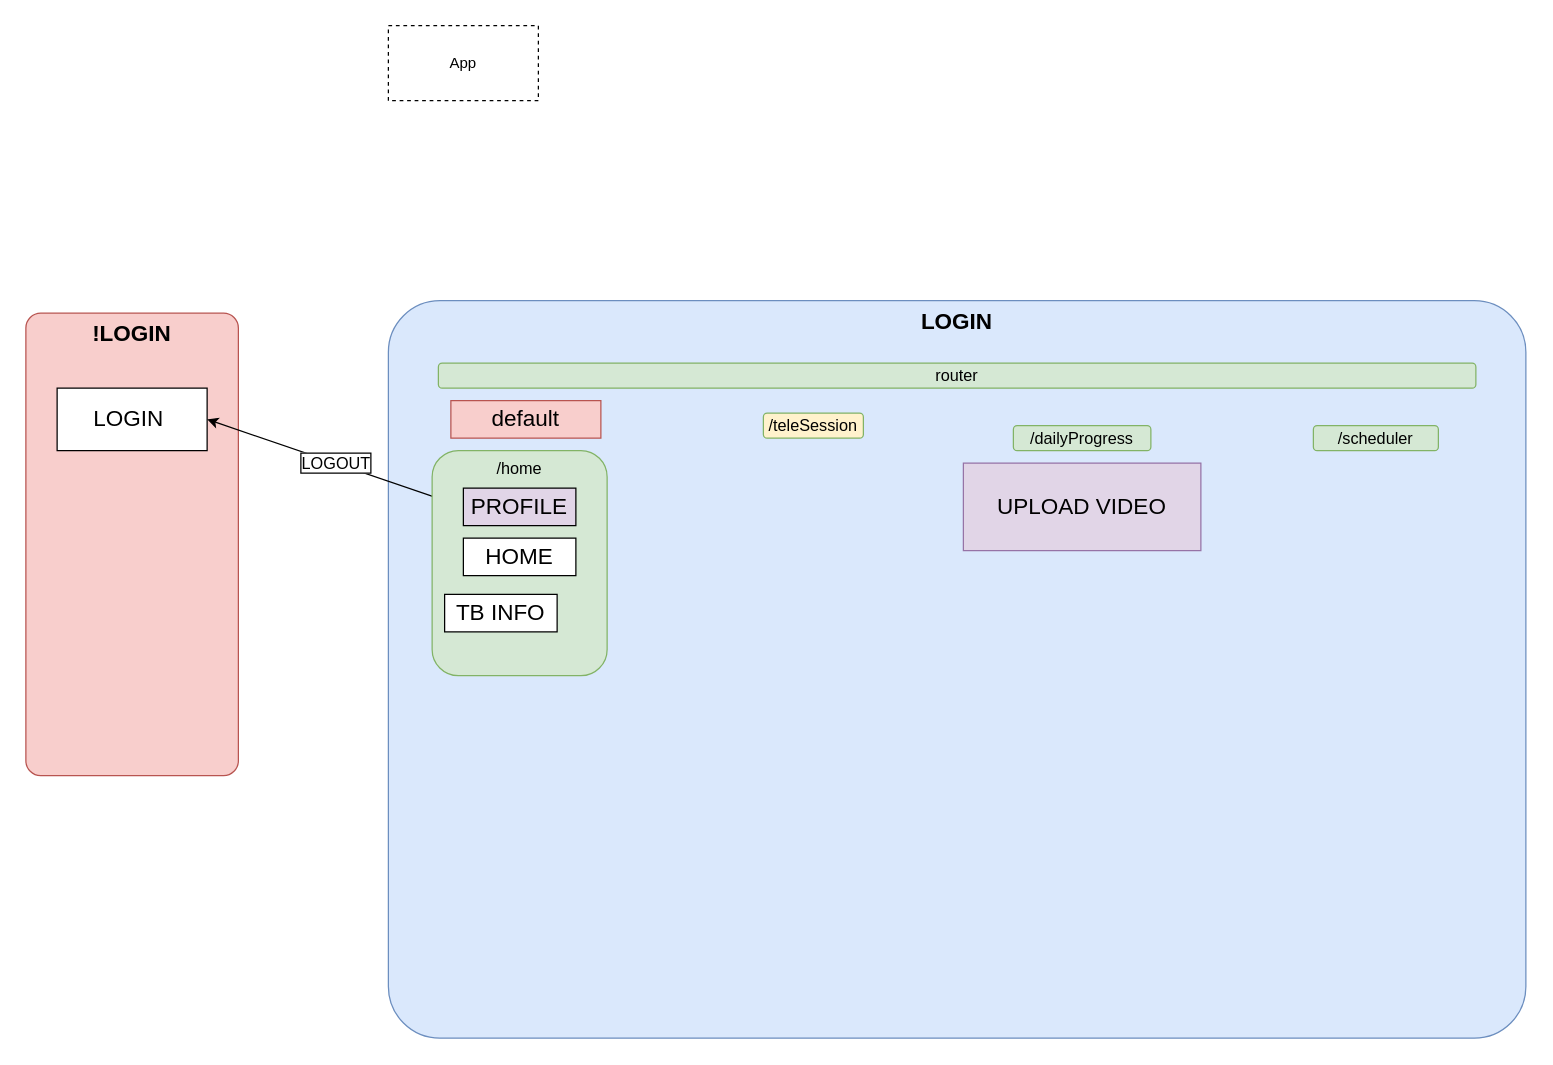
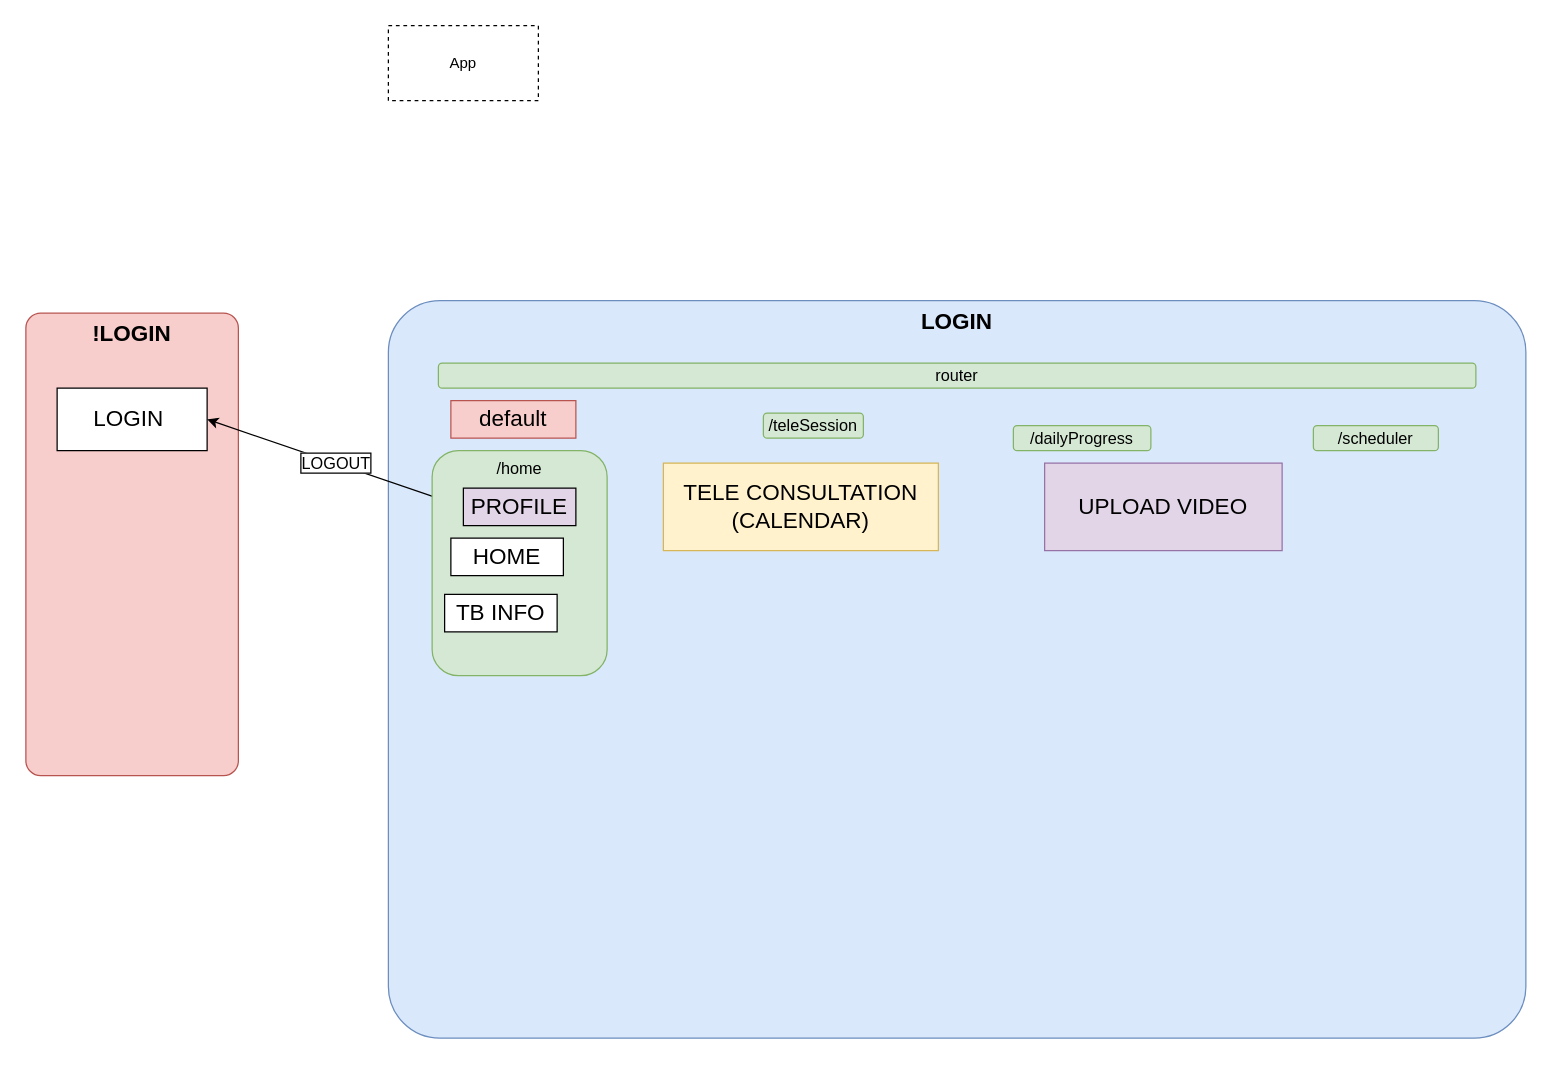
node "default": size 150x38 -> 125x38
node "/teleSession": fillcolor #fff2cc -> #d5e8d4
node "TELE CONSULTATION (CALENDAR)": added
node "UPLOAD VIDEO": moved (1082, 507) -> (1163, 507)
node "HOME": moved (519, 557) -> (507, 557)
